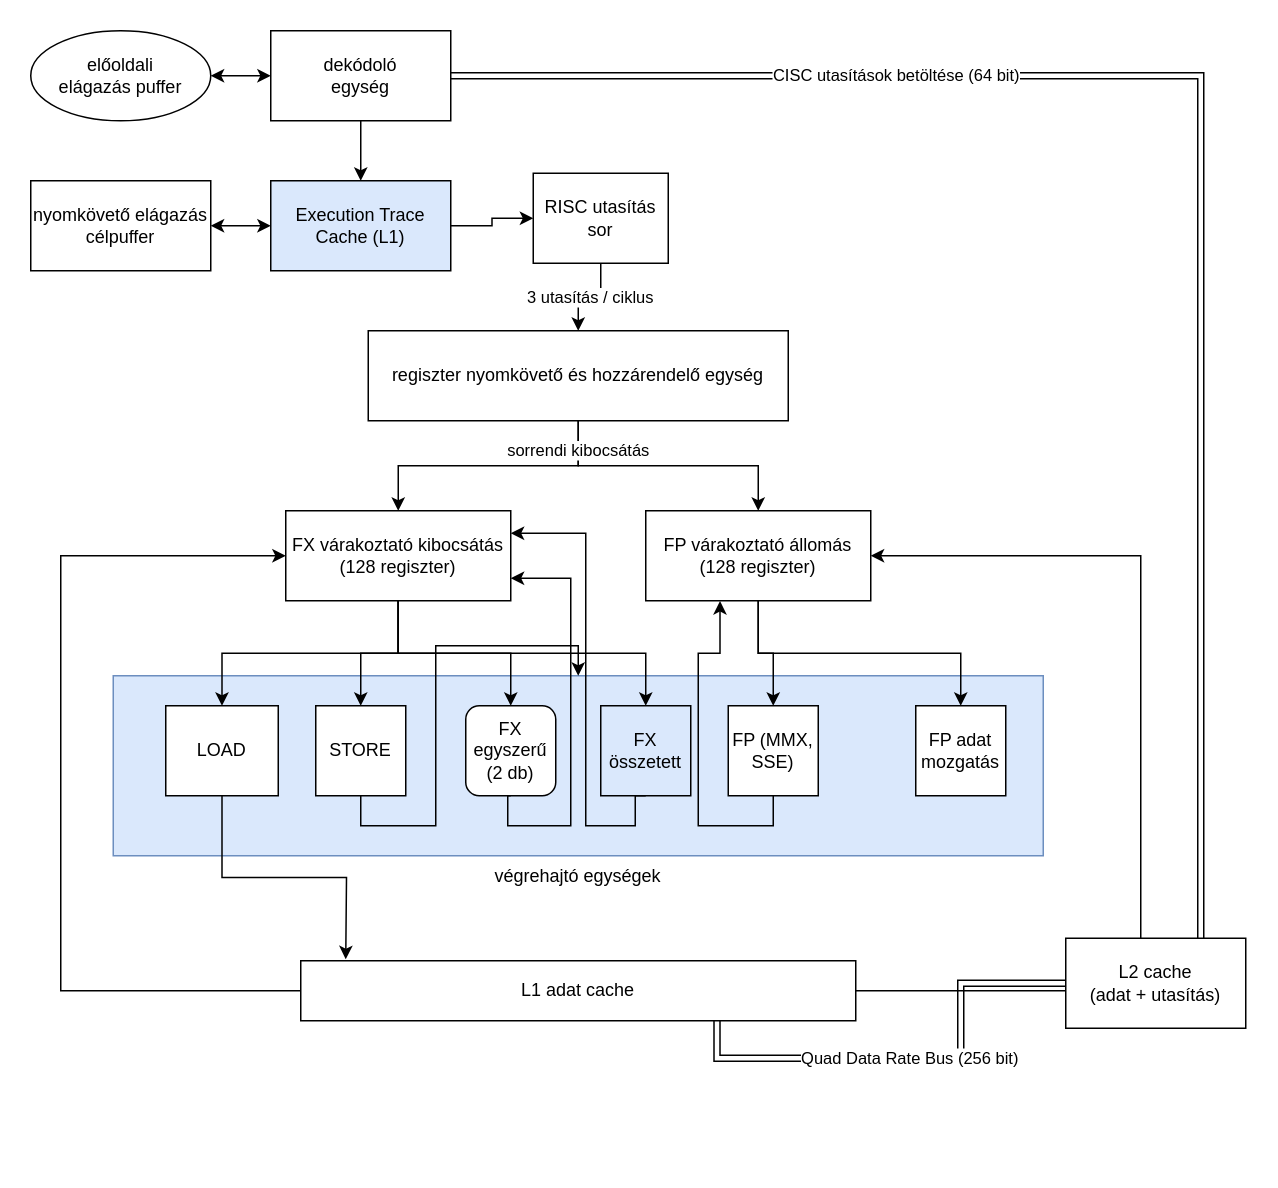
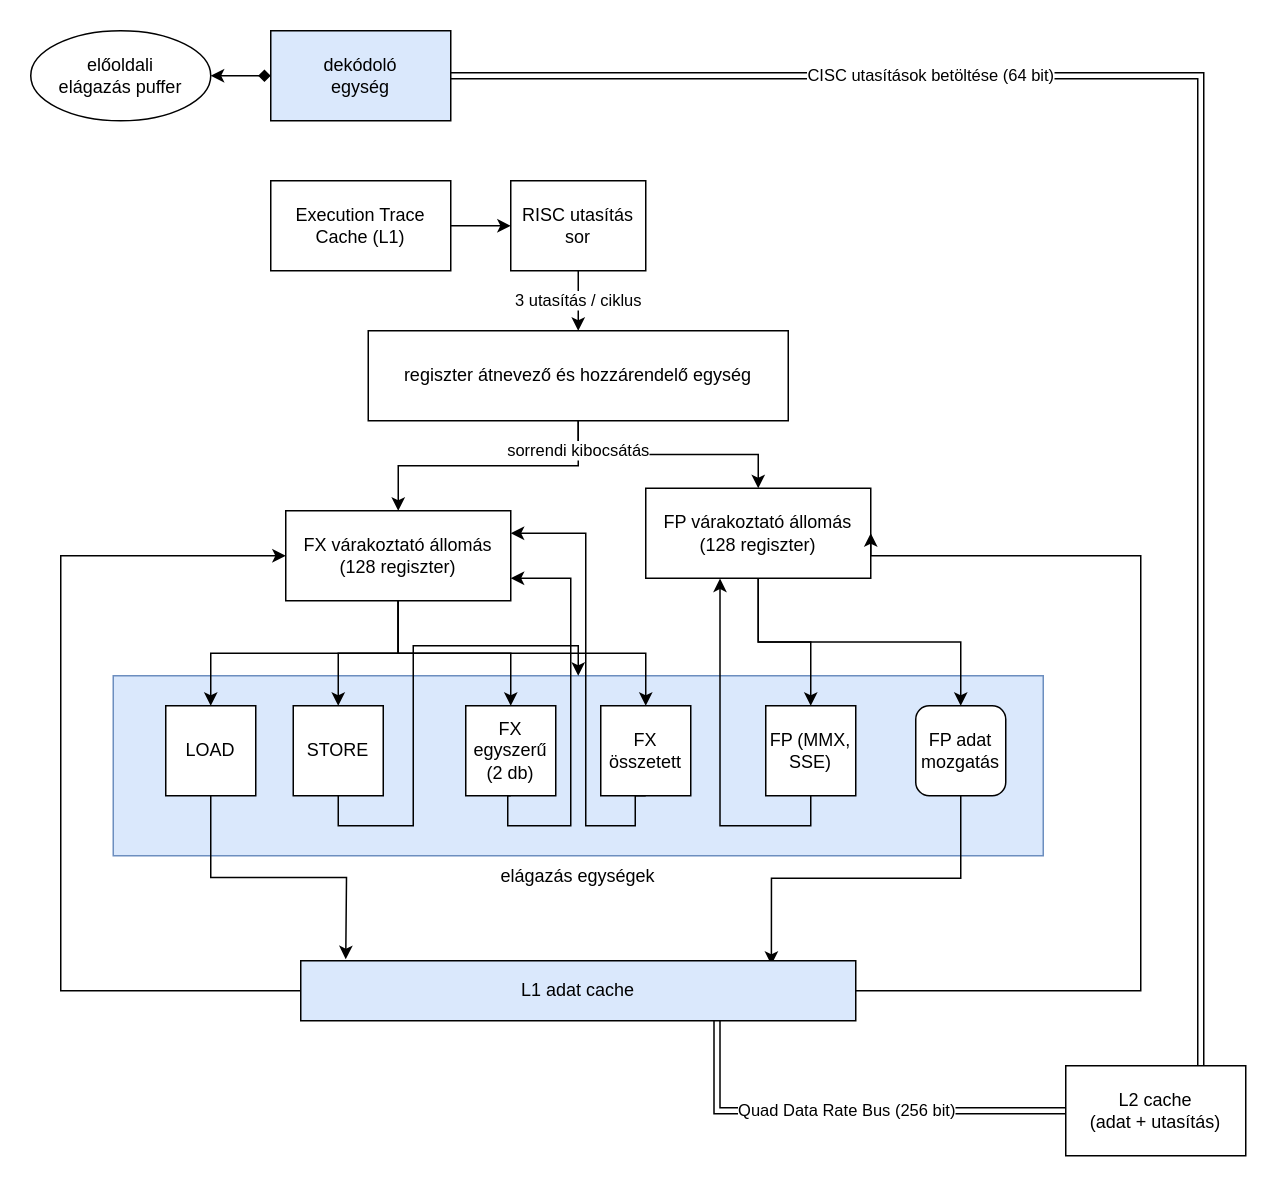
edge "előoldali elágazás puffer" -- "dekódoló egység": arrowhead classic -> diamond
node "dekódoló egység": fillcolor #ffffff -> #dae8fc
edge "dekódoló egység" -> "Execution Trace Cache (L1)": removed
node "RISC utasítás sor": moved (601, 218) -> (578, 226)
node "nyomkövető elágazás célpuffer": removed
edge "nyomkövető elágazás célpuffer" -- "Execution Trace Cache (L1)": removed
node "Execution Trace Cache (L1)": fillcolor #dae8fc -> #ffffff
node "regiszter nyomkövető és hozzárendelő egység": label "regiszter nyomkövető és hozzárendelő egység" -> "regiszter átnevező és hozzárendelő egység"
node "FX várakoztató kibocsátás (128 regiszter)": label "FX várakoztató kibocsátás (128 regiszter)" -> "FX várakoztató állomás (128 regiszter)"
node "FP várakoztató állomás (128 regiszter)": moved (758, 556) -> (758, 533)
node "LOAD": size 113x90 -> 90x90
node "STORE": moved (361, 751) -> (338, 751)
node "FX egyszerű (2 db)": shape rounded rectangle -> rectangle
node "FX összetett": fillcolor #dae8fc -> #ffffff
node "FP (MMX, SSE)": moved (773, 751) -> (811, 751)
node "FP adat mozgatás": shape rectangle -> rounded rectangle
node "végrehajtó egységek": label "végrehajtó egységek" -> "elágazás egységek"
edge "FP adat mozgatás" -> "L1 adat cache": added
node "L2 cache (adat + utasítás)": moved (1156, 983) -> (1156, 1111)
node "L1 adat cache": fillcolor #ffffff -> #dae8fc
